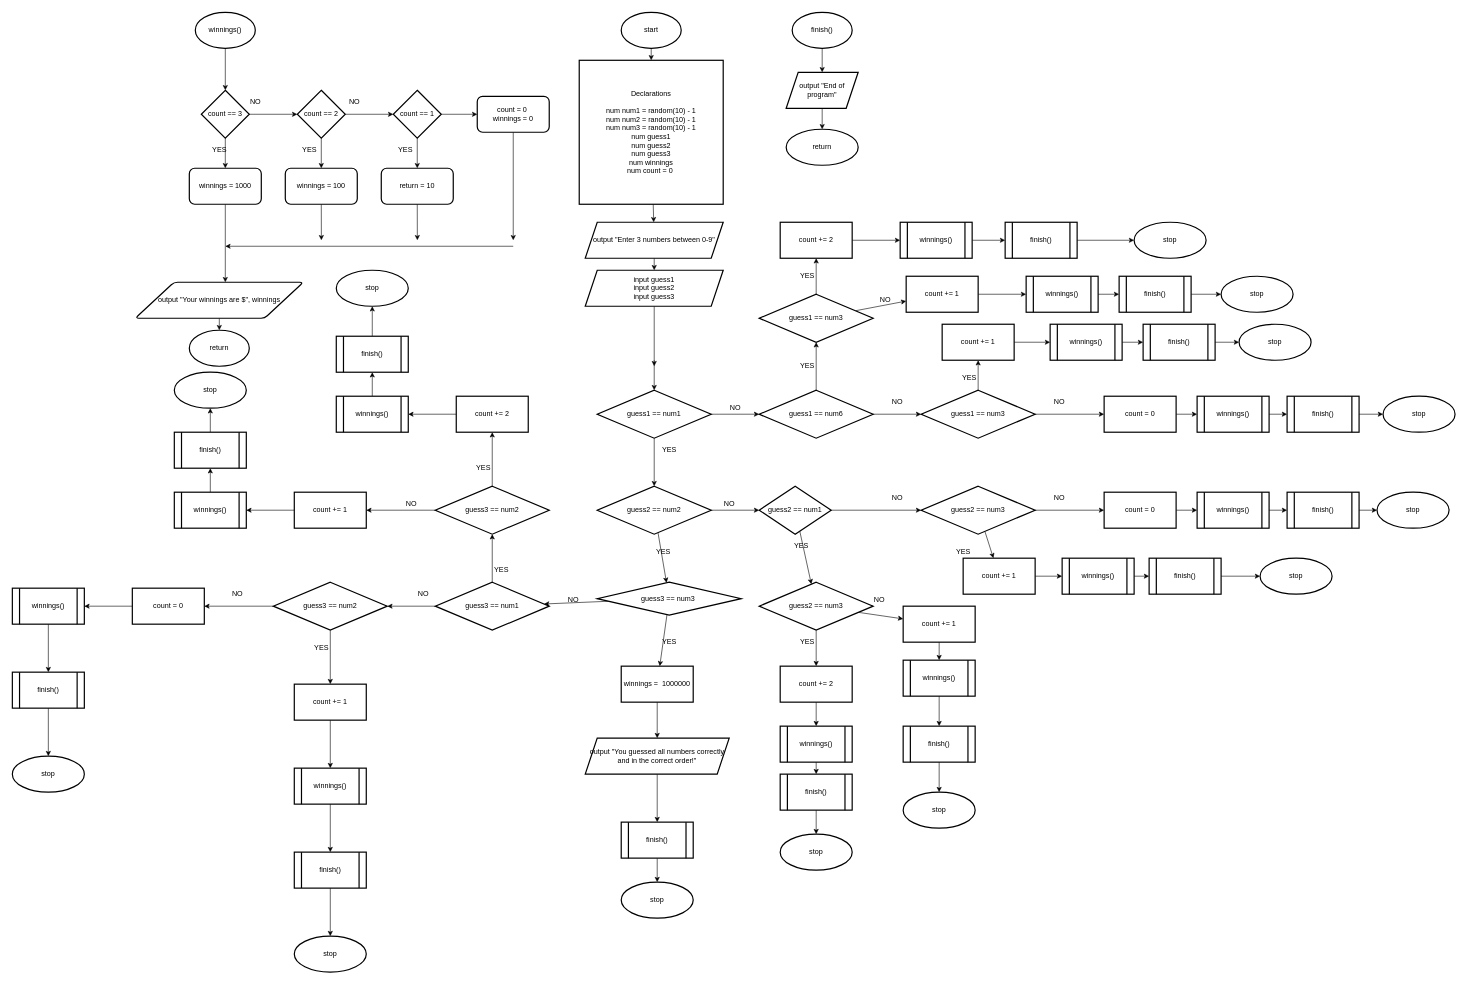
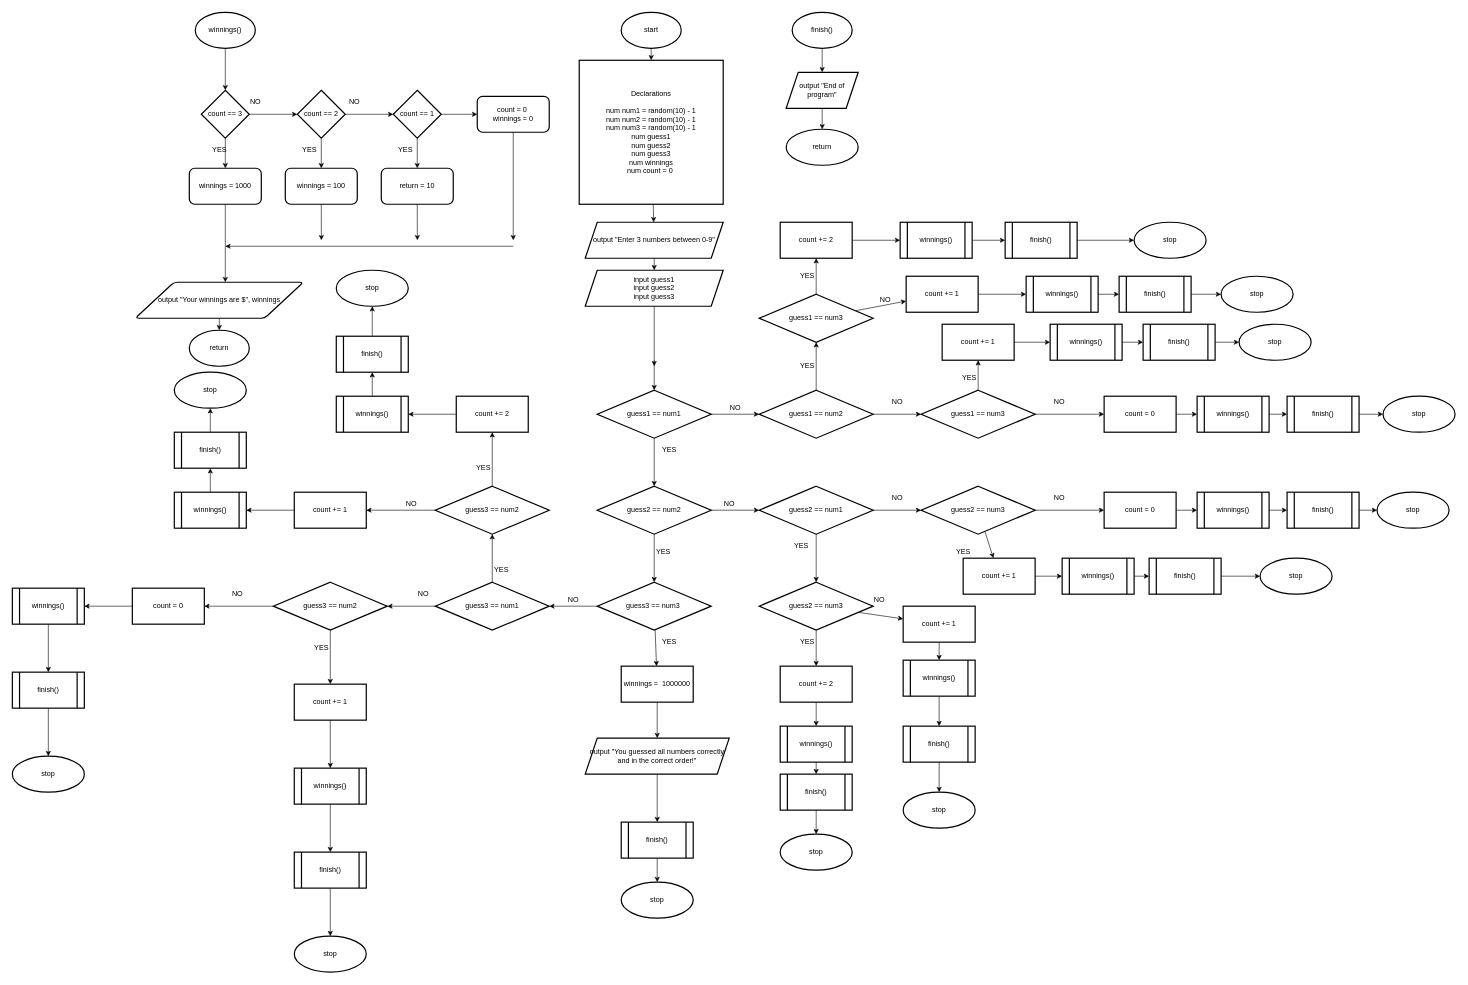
node "guess1 == num6": label "guess1 == num6" -> "guess1 == num2"
node "guess2 == num1": size 72x48 -> 114x48
node "guess3 == num3": size 144x33 -> 114x48
